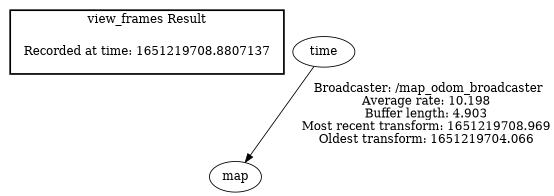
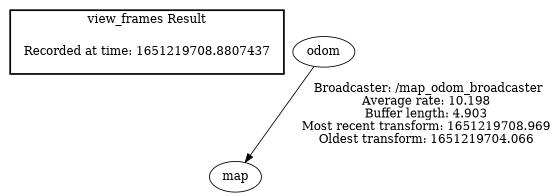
node "Recorded at time: 1651219708.8807137": label "Recorded at time: 1651219708.8807137" -> "Recorded at time: 1651219708.8807437"
node "time": label "time" -> "odom"
